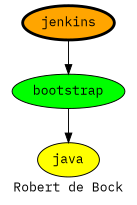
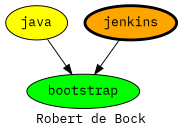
edge "bootstrap" -> "java": reversed
